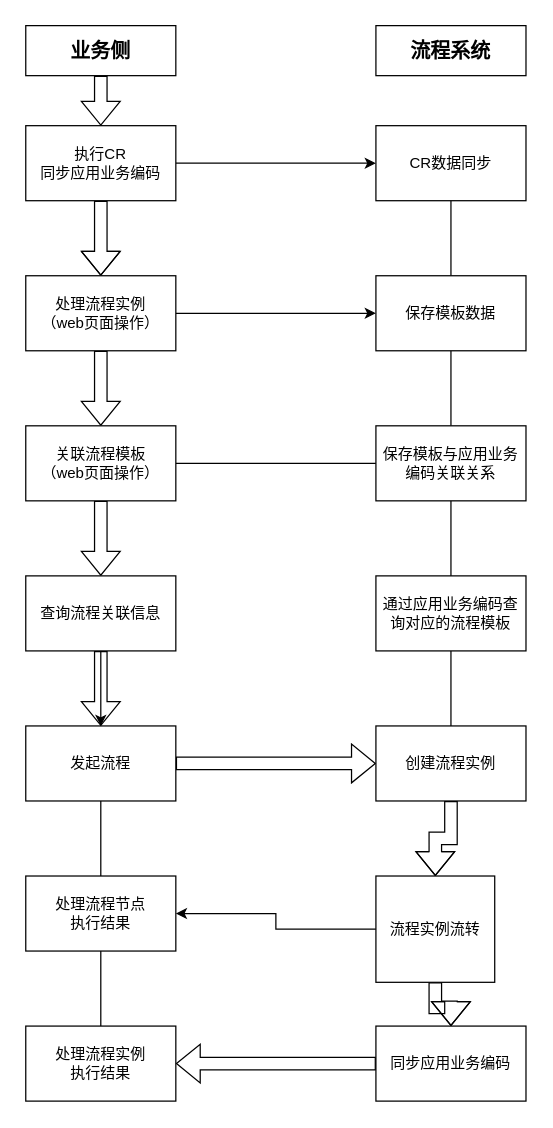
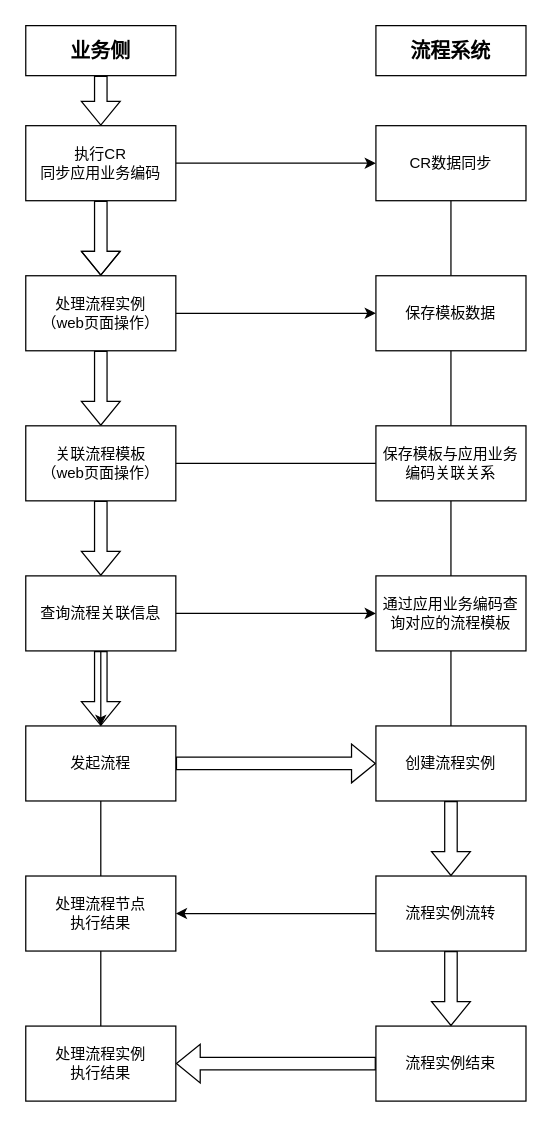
edge "查询流程关联信息" -> "通过应用业务编码查询对应的流程模板": added
node "流程实例流转": size 119x106 -> 150x75
node "同步应用业务编码": label "同步应用业务编码" -> "流程实例结束"
